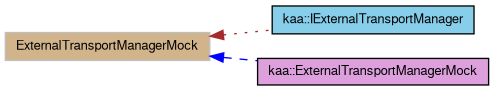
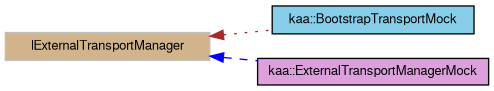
node "kaa::IExternalTransportManager": label "kaa::IExternalTransportManager" -> "kaa::BootstrapTransportMock"
node "ExternalTransportManagerMock": label "ExternalTransportManagerMock" -> "IExternalTransportManager"
